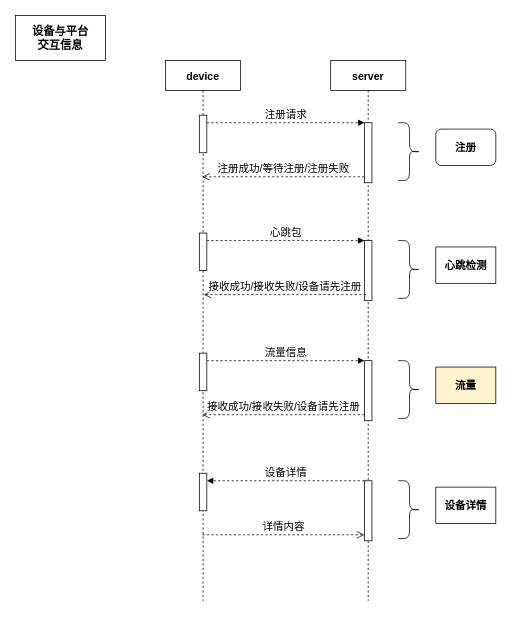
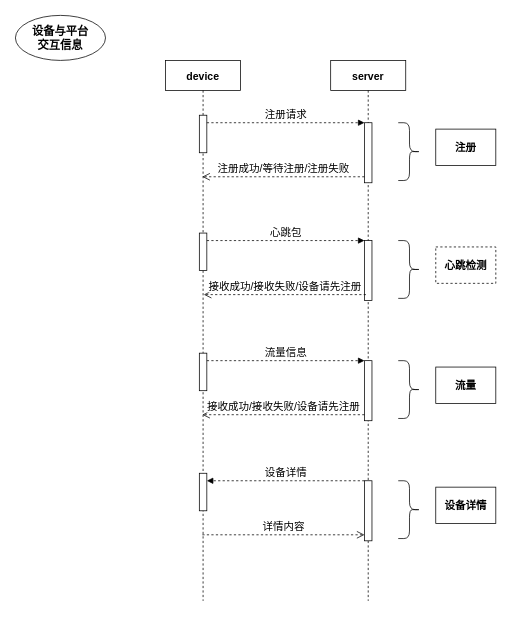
node "设备与平台 交互信息": shape rectangle -> ellipse
node "注册": shape rounded rectangle -> rectangle
node "心跳检测": style solid -> dashed
node "流量": fillcolor #fff2cc -> #ffffff
